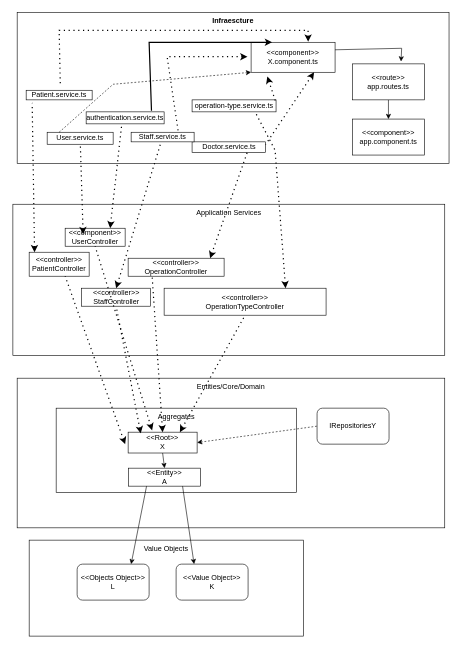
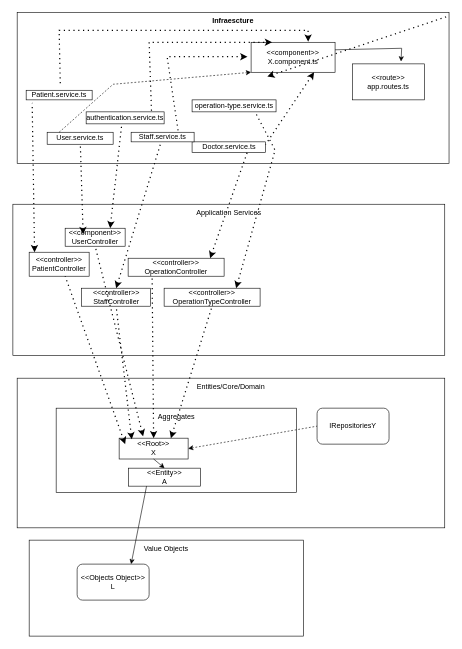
edge "authentication.service.ts" -> "<<component>> X.component.ts": style solid -> dashed
edge "operation-type.service.ts" -> "<<component>> X.component.ts": now "Infraescture" -> "<<component>> X.component.ts"
edge "<<route>> app.routes.ts" -> "<<component>> app.component.ts": removed
node "<<component>> app.component.ts": removed
node "<<controller>> OperationTypeController": size 162x27 -> 96x18
node "<<Root>> X": moved (163, 443) -> (154, 449)
edge "<<Entity>> A" -> "<<Value Object>> K": removed
node "<<Value Object>> K": removed
